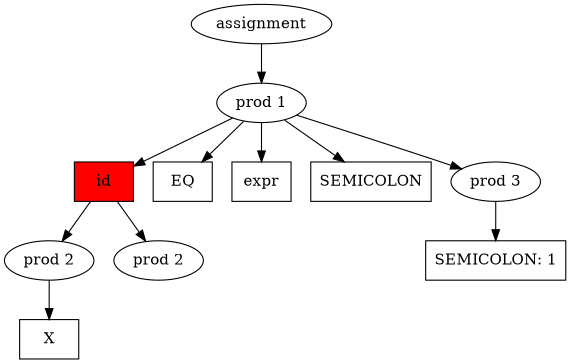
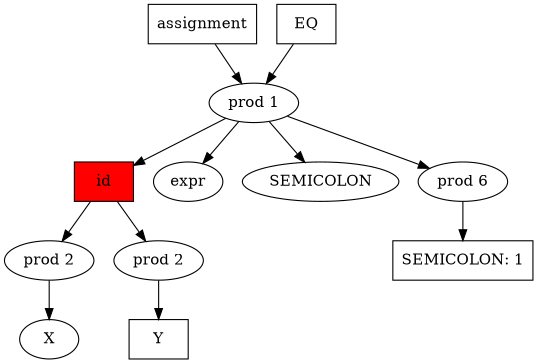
node "assignment": shape ellipse -> box
edge "prod 1" -> "EQ": reversed
node "expr": shape box -> ellipse
node "SEMICOLON": shape box -> ellipse
node "prod 3": label "prod 3" -> "prod 6"
node "X": shape box -> ellipse
node "Y": added
